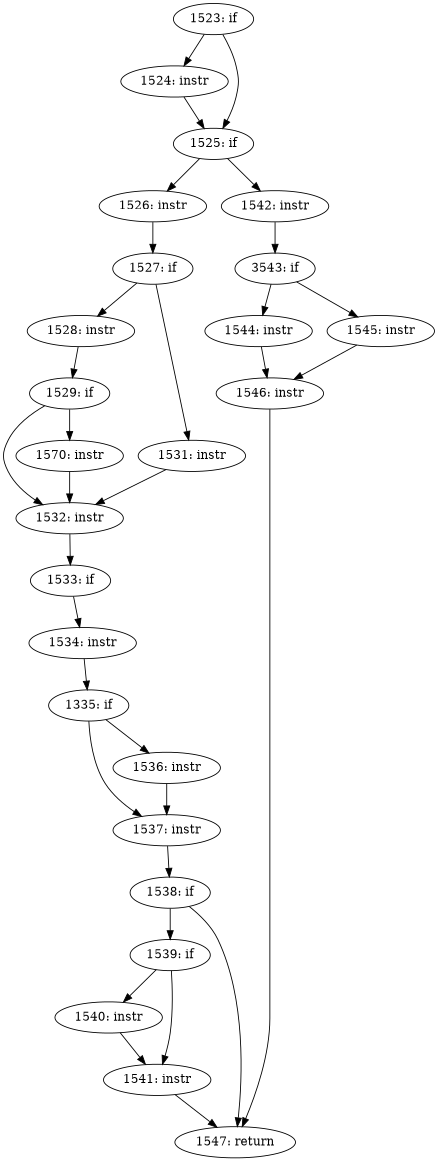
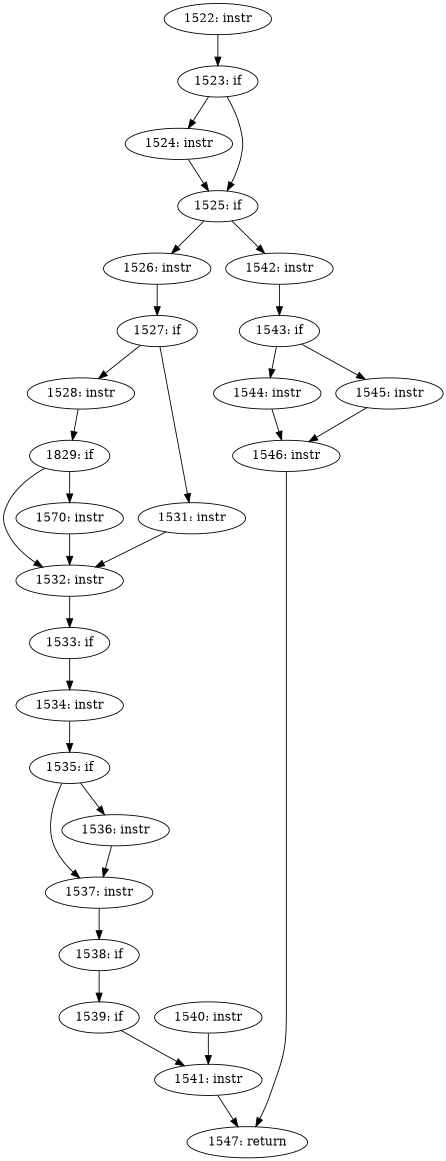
node "1522: instr": added
node "3543: if": label "3543: if" -> "1543: if"
node "1529: if": label "1529: if" -> "1829: if"
node "1335: if": label "1335: if" -> "1535: if"
edge "1539: if" -> "1540: instr": removed
edge "1538: if" -> "1547: return": removed
